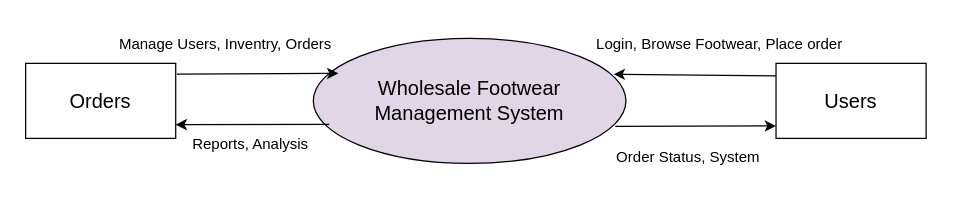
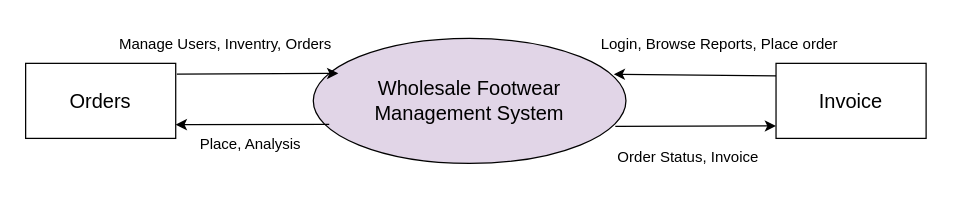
node "Login, Browse Footwear, Place order": label "Login, Browse Footwear, Place order" -> "Login, Browse Reports, Place order"
node "Users": label "Users" -> "Invoice"
node "Reports, Analysis": label "Reports, Analysis" -> "Place, Analysis"
node "Order Status, System": label "Order Status, System" -> "Order Status, Invoice"
